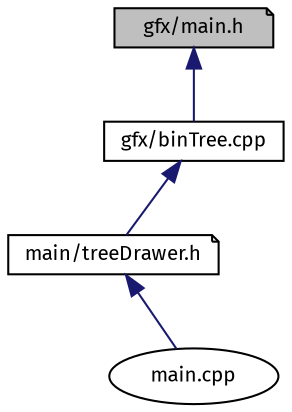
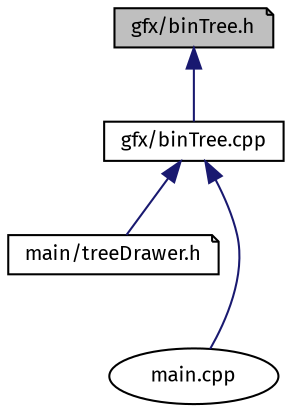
node "gfx/main.h": label "gfx/main.h" -> "gfx/binTree.h"
edge "main.cpp" -> "main/treeDrawer.h": now "main.cpp" -> "gfx/binTree.cpp"
